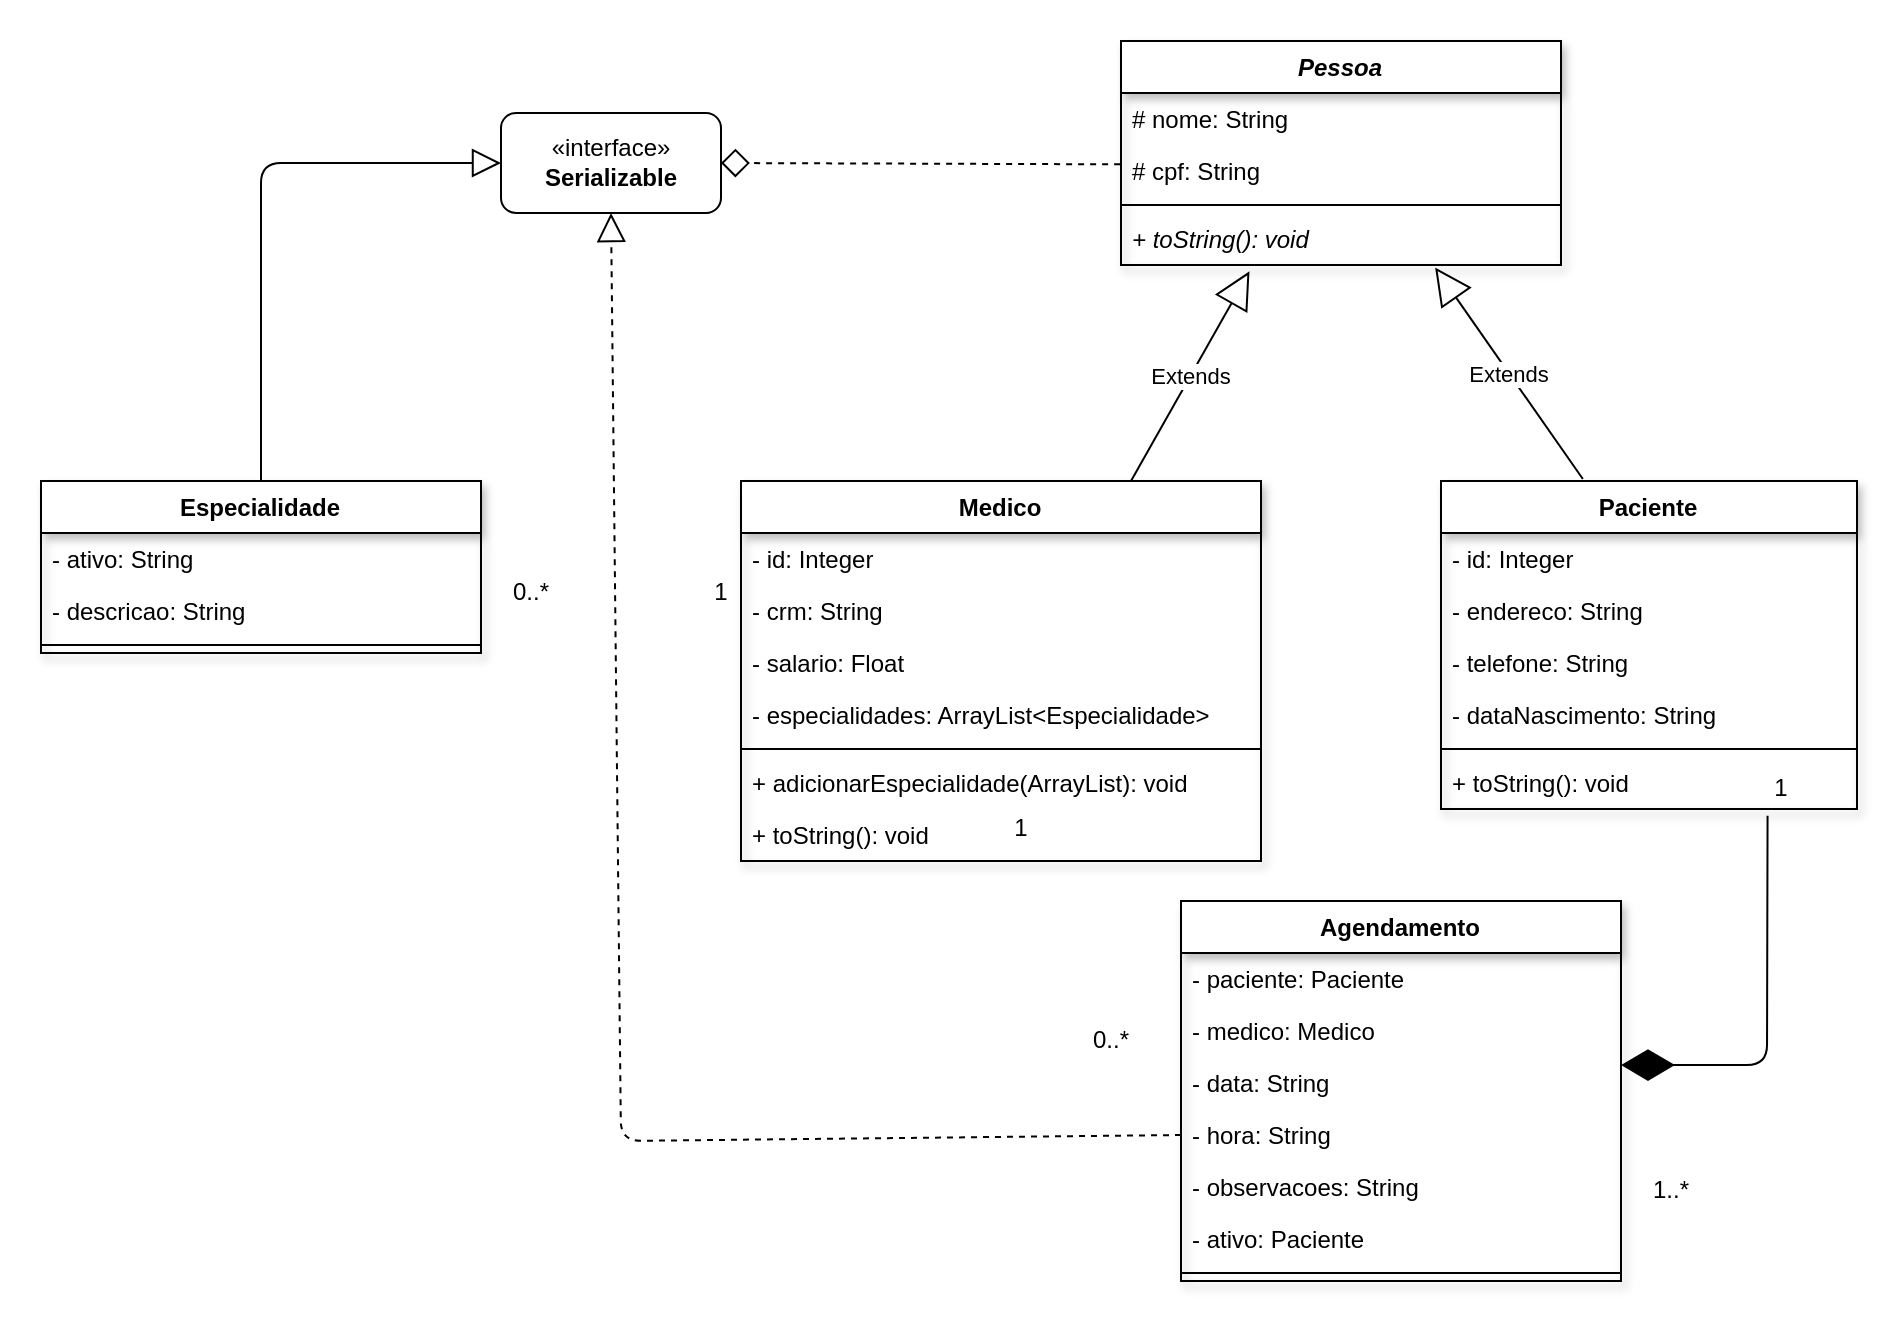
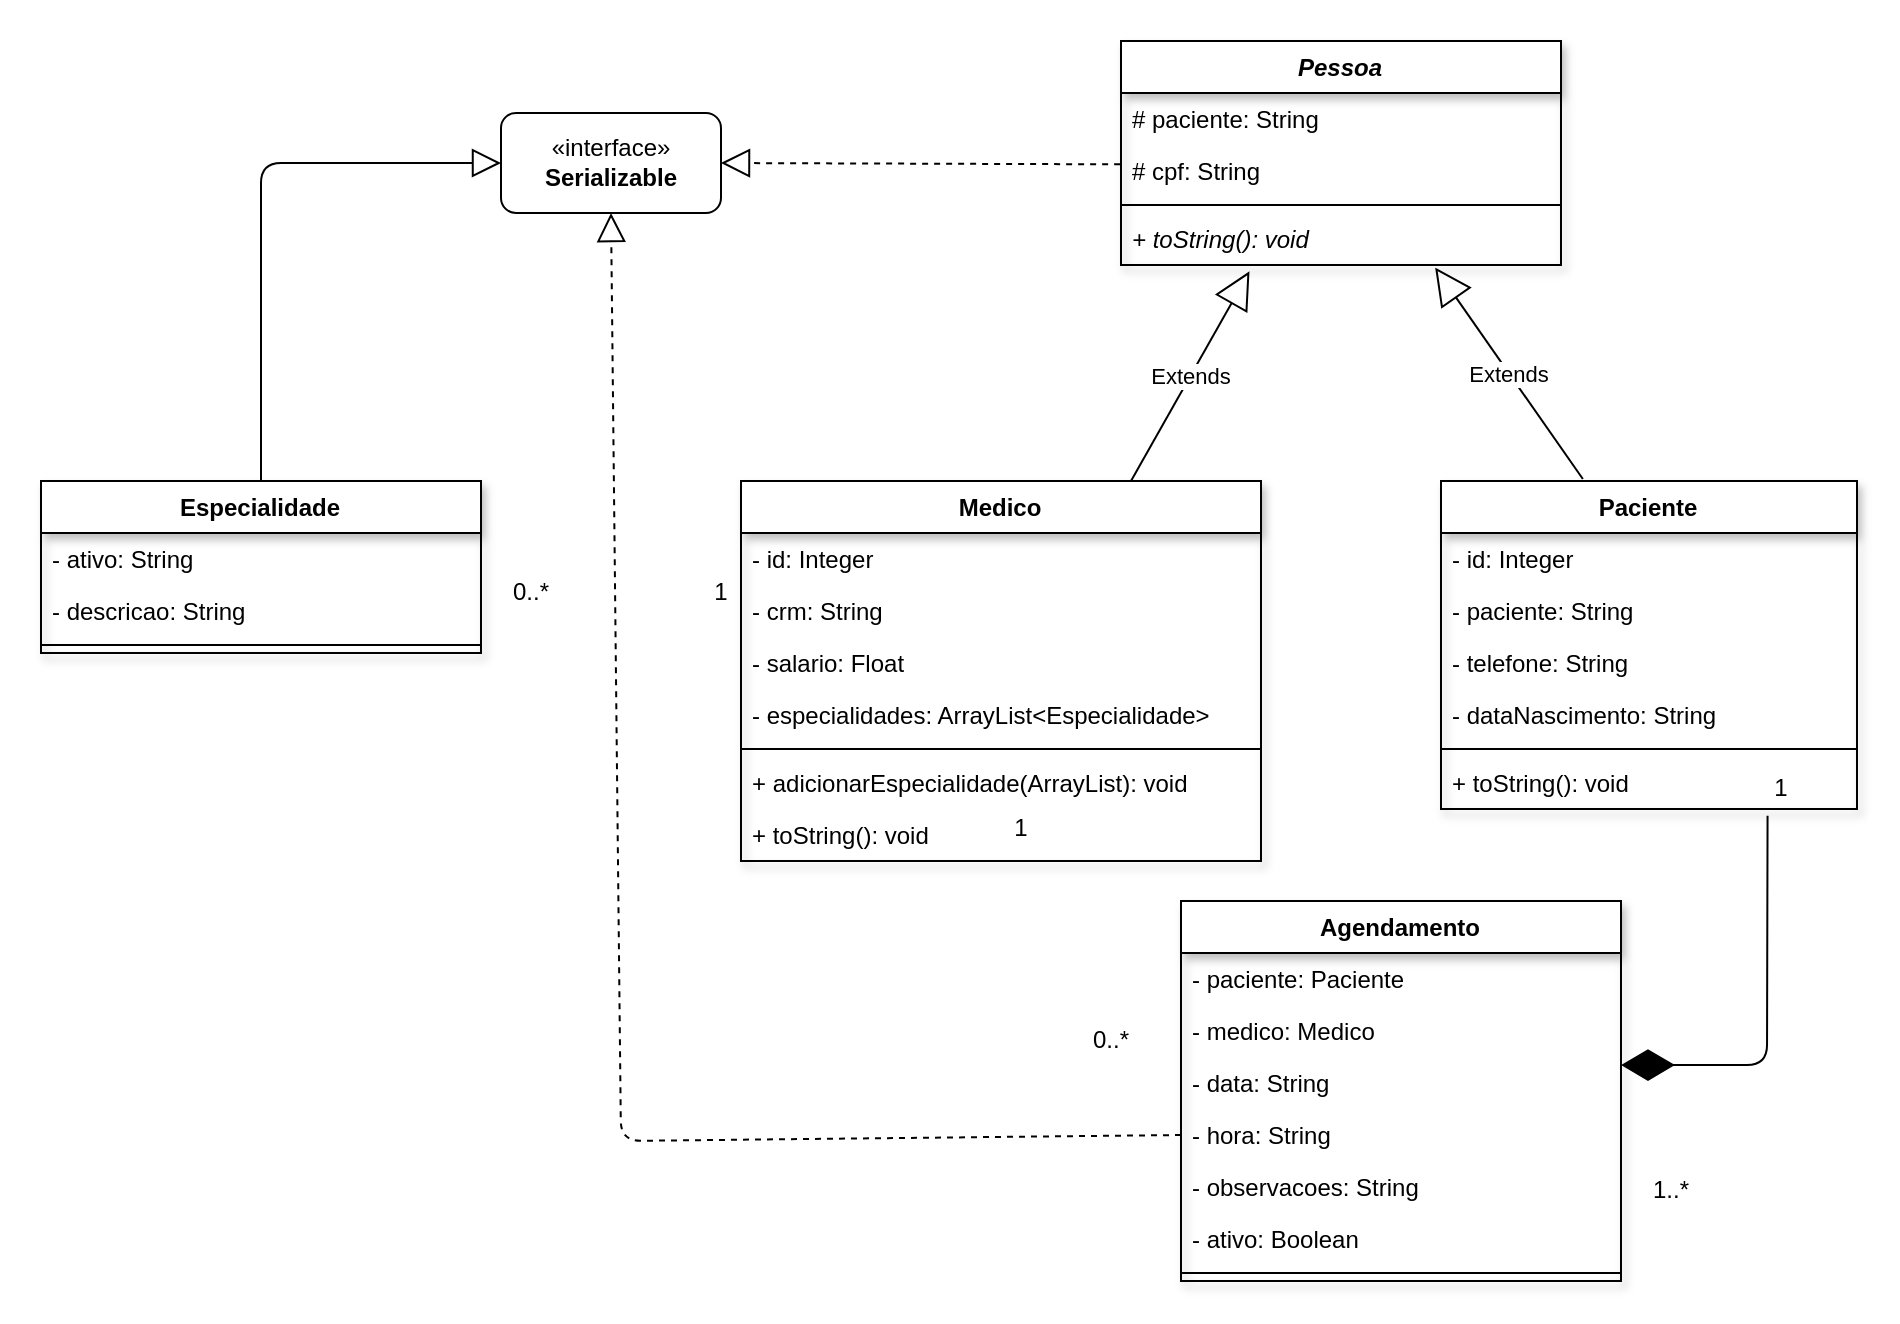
node "# nome: String": label "# nome: String" -> "# paciente: String"
edge "# cpf: String" -> "«interface» Serializable": arrowhead diamond -> block
node "- endereco: String": label "- endereco: String" -> "- paciente: String"
node "- ativo: Paciente": label "- ativo: Paciente" -> "- ativo: Boolean"
